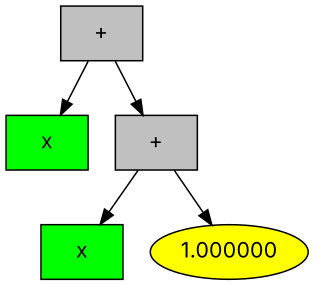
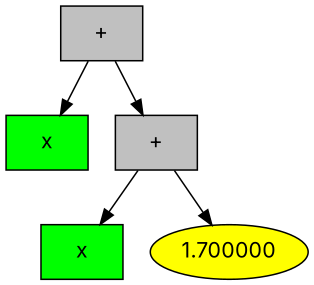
node "1.000000": label "1.000000" -> "1.700000"
